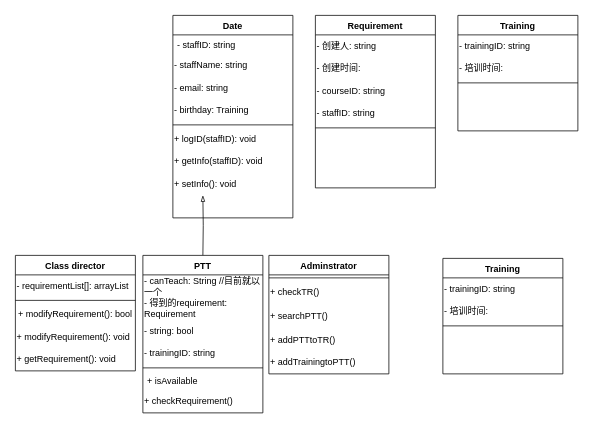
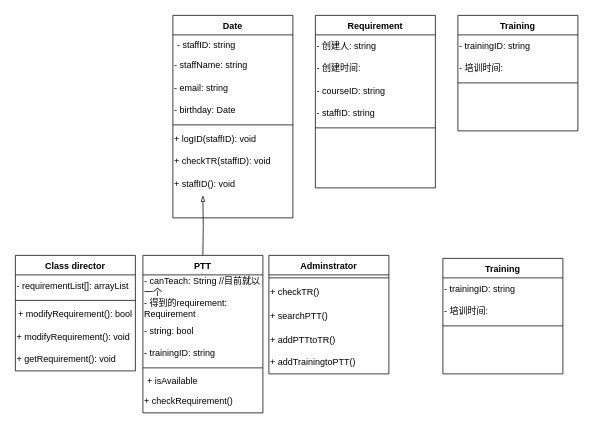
node "- birthday: Training": label "- birthday: Training" -> "- birthday: Date"
node "+ getInfo(staffID): void": label "+ getInfo(staffID): void" -> "+ checkTR(staffID): void"
node "+ setInfo(): void": label "+ setInfo(): void" -> "+ staffID(): void"
